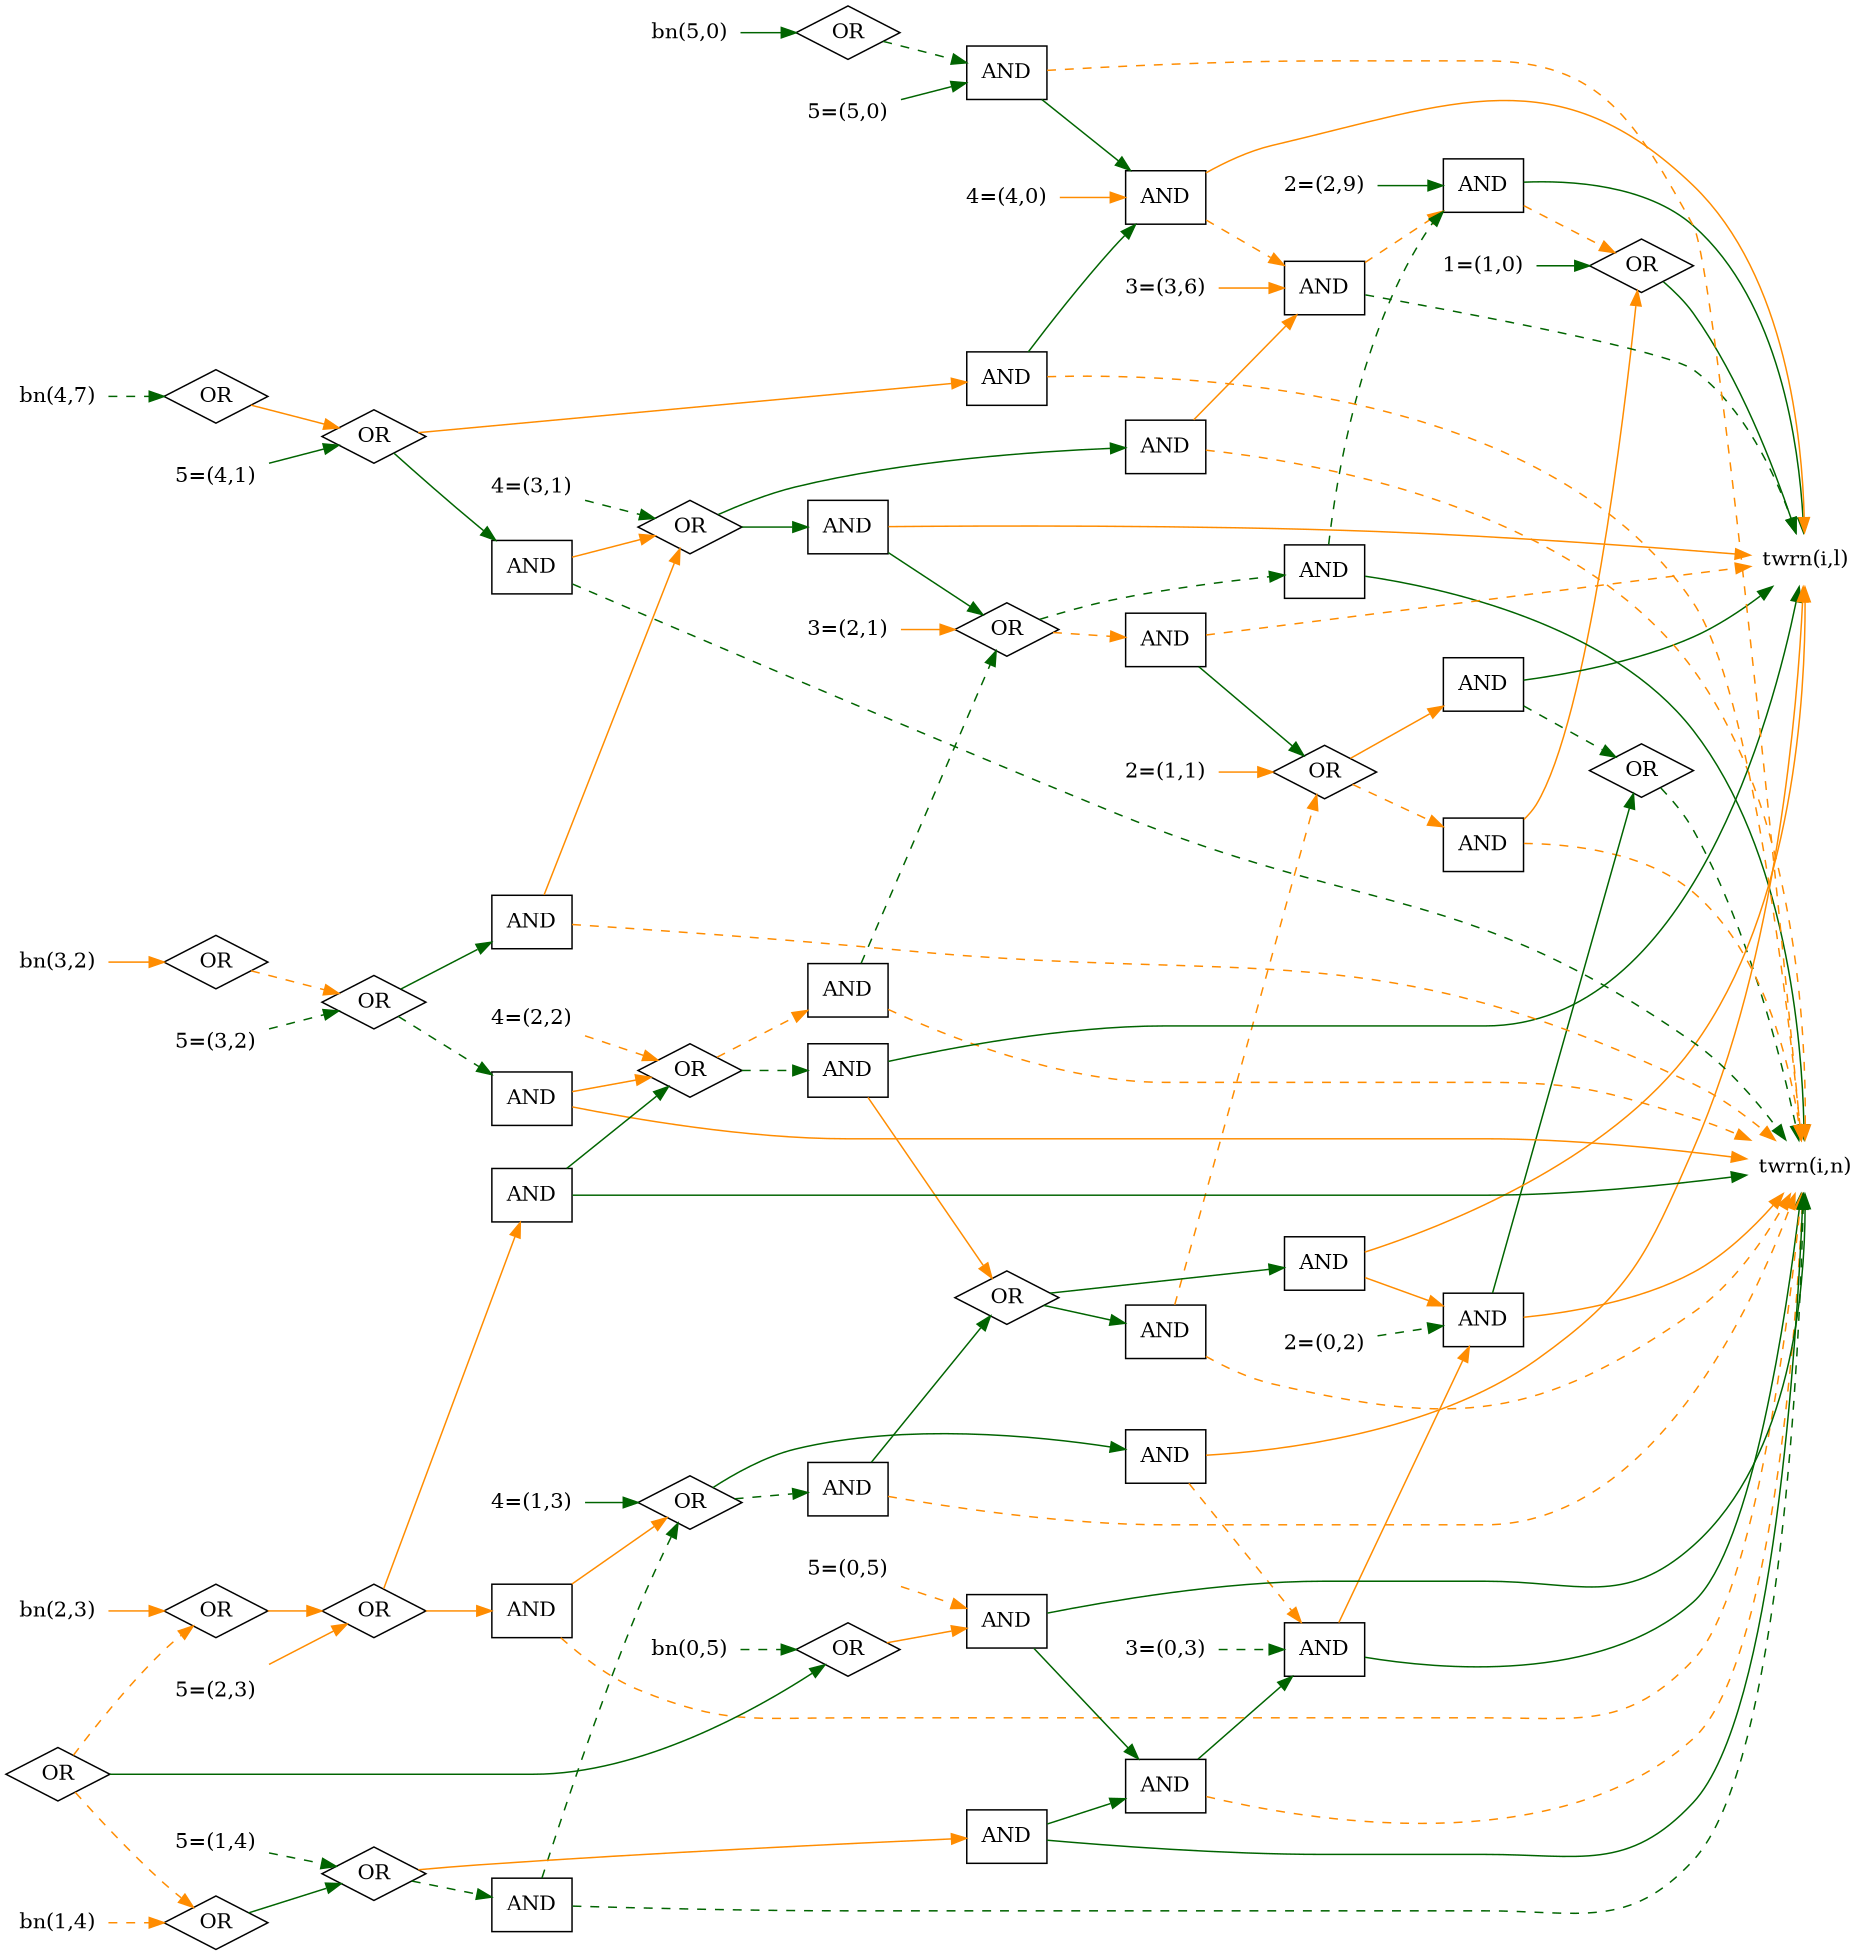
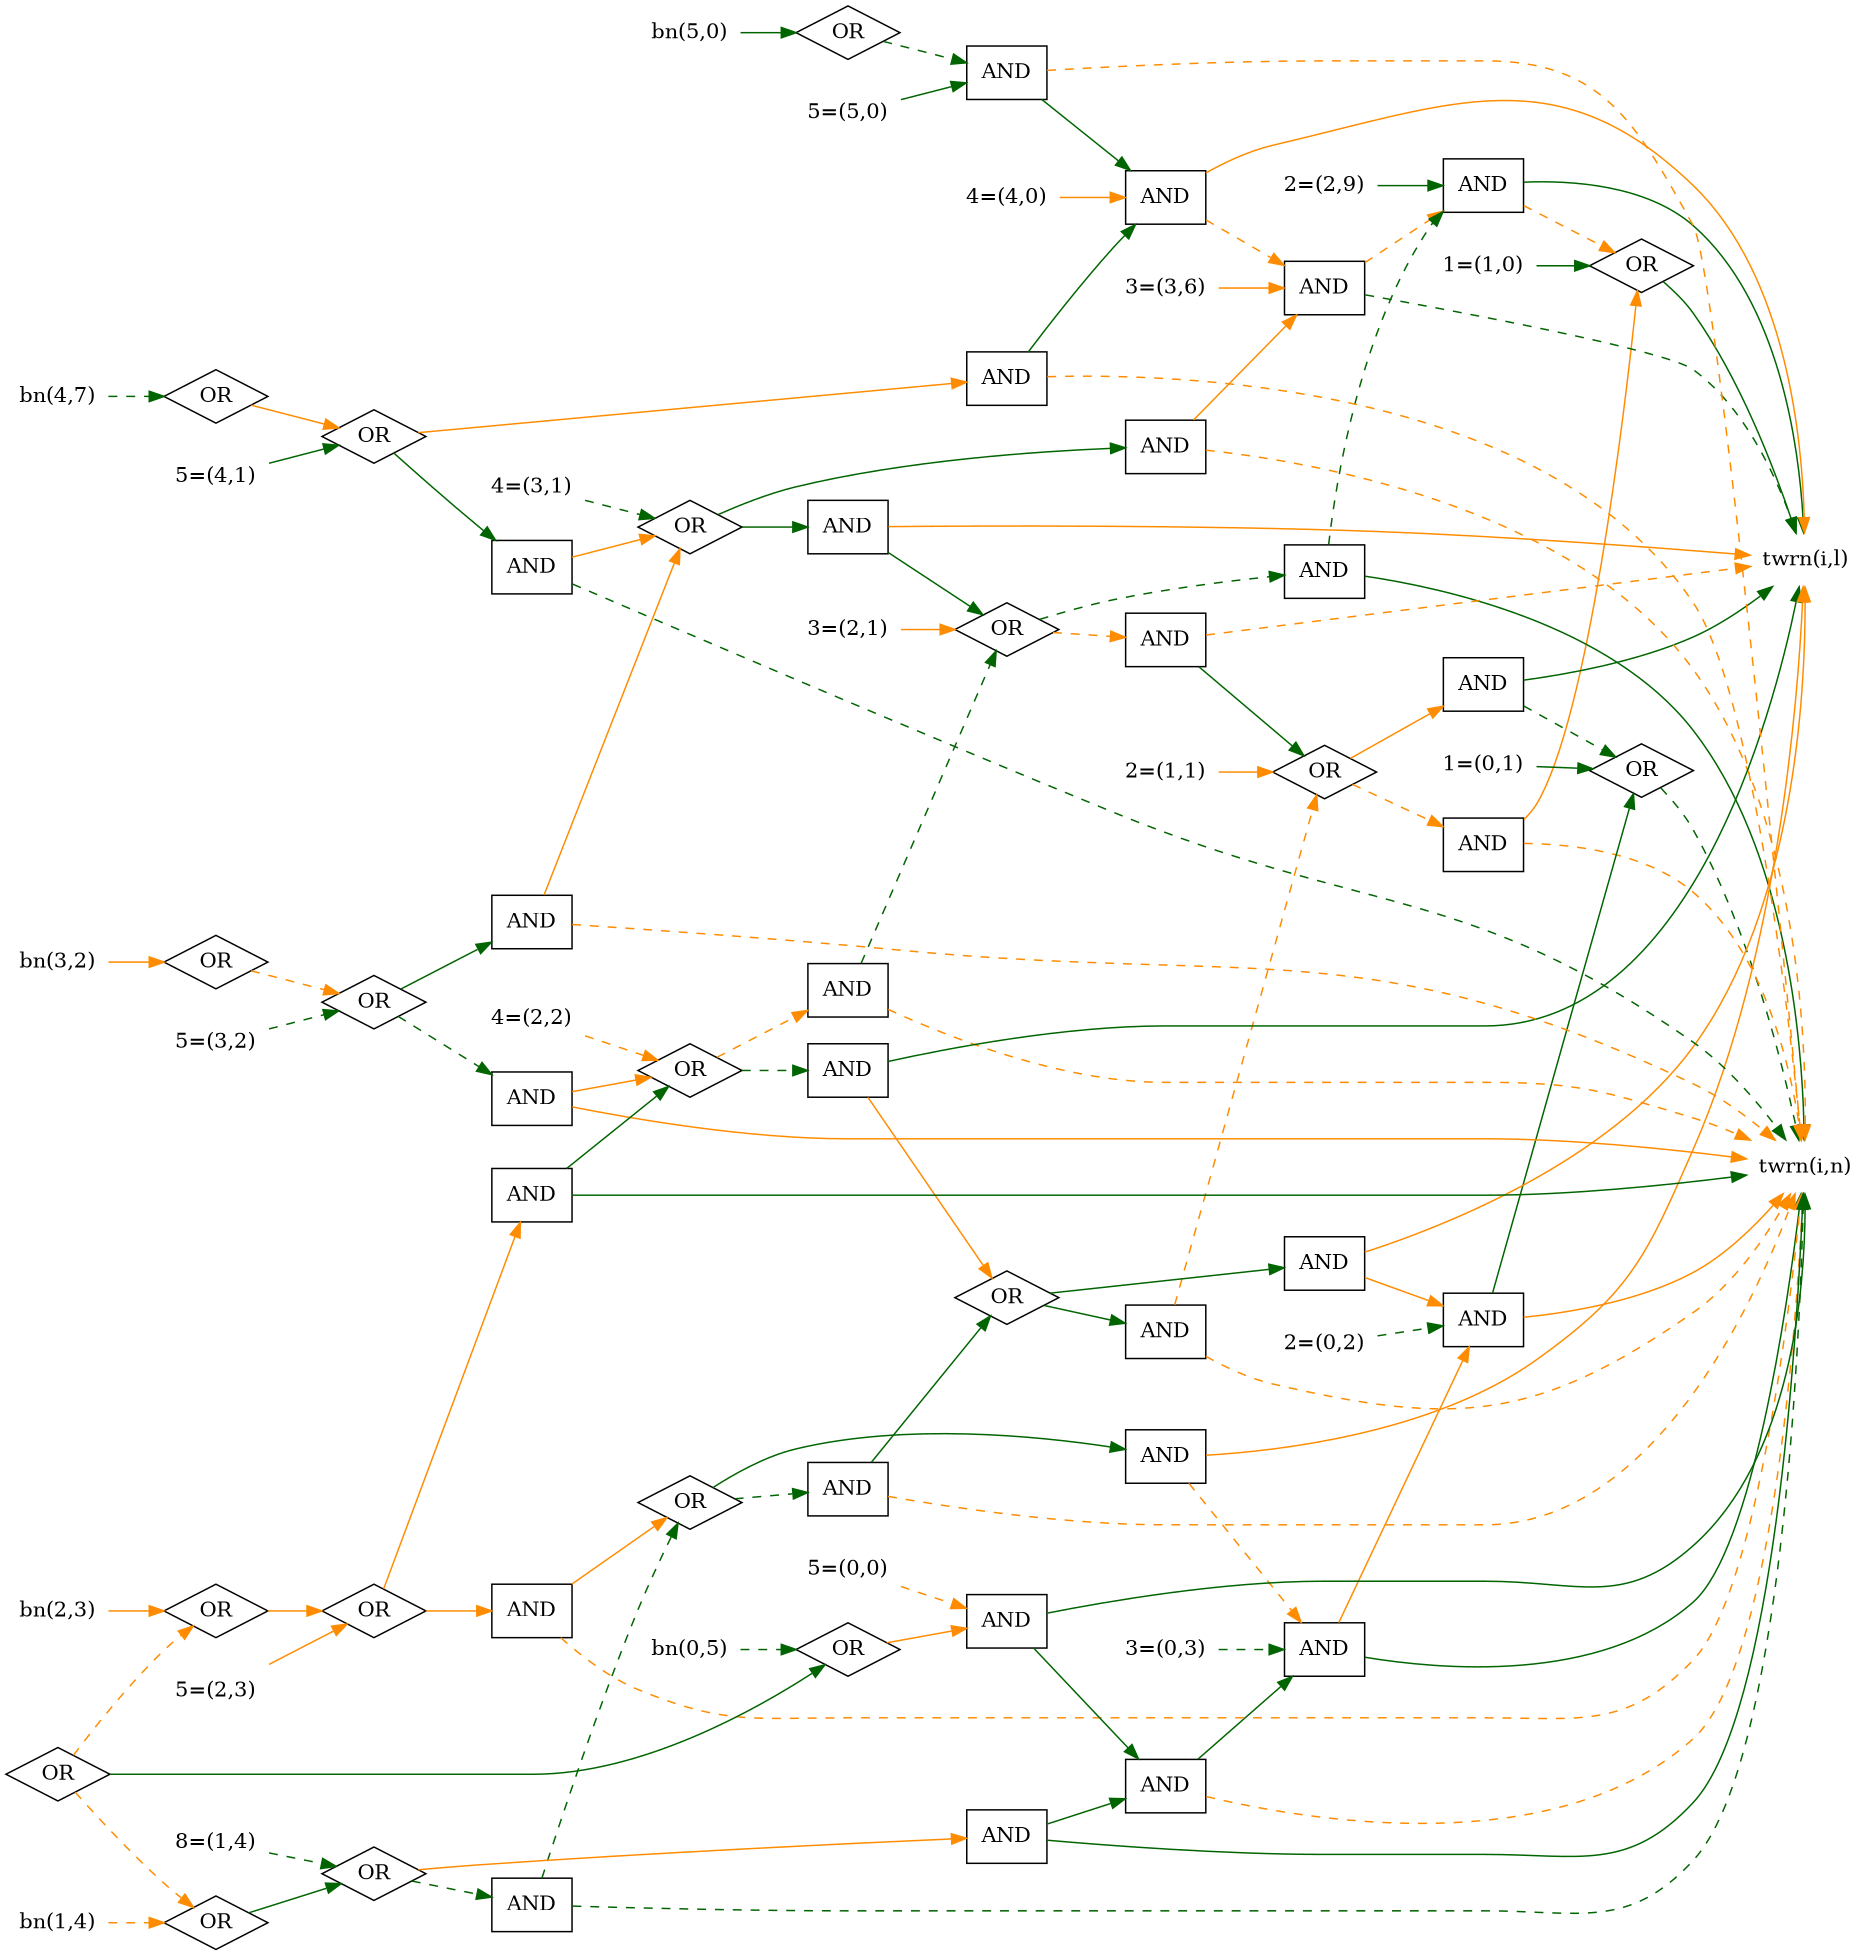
node "1=(0,1)": added
node "4=(1,3)": removed
node "5=(0,5)": label "5=(0,5)" -> "5=(0,0)"
node "5=(1,4)": label "5=(1,4)" -> "8=(1,4)"
